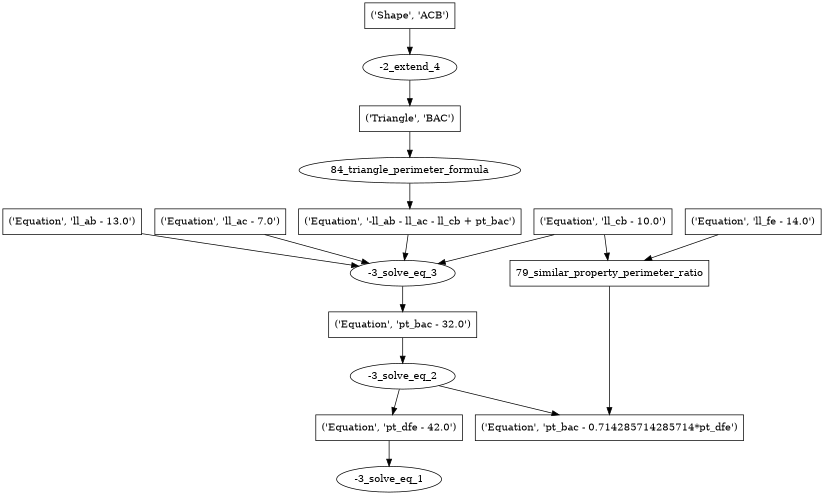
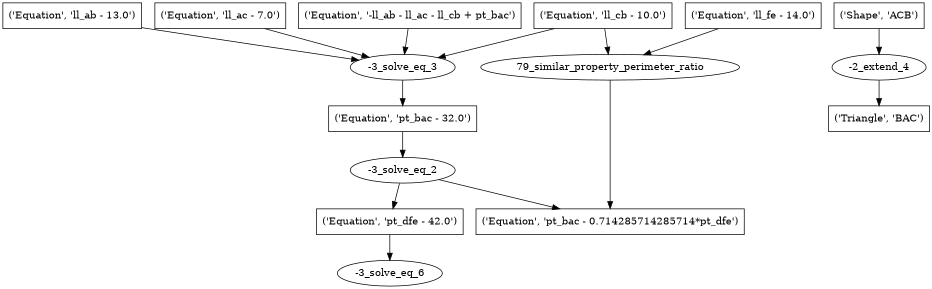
node "84_triangle_perimeter_formula": removed
node "79_similar_property_perimeter_ratio": shape box -> ellipse
node "-3_solve_eq_1": label "-3_solve_eq_1" -> "-3_solve_eq_6"
